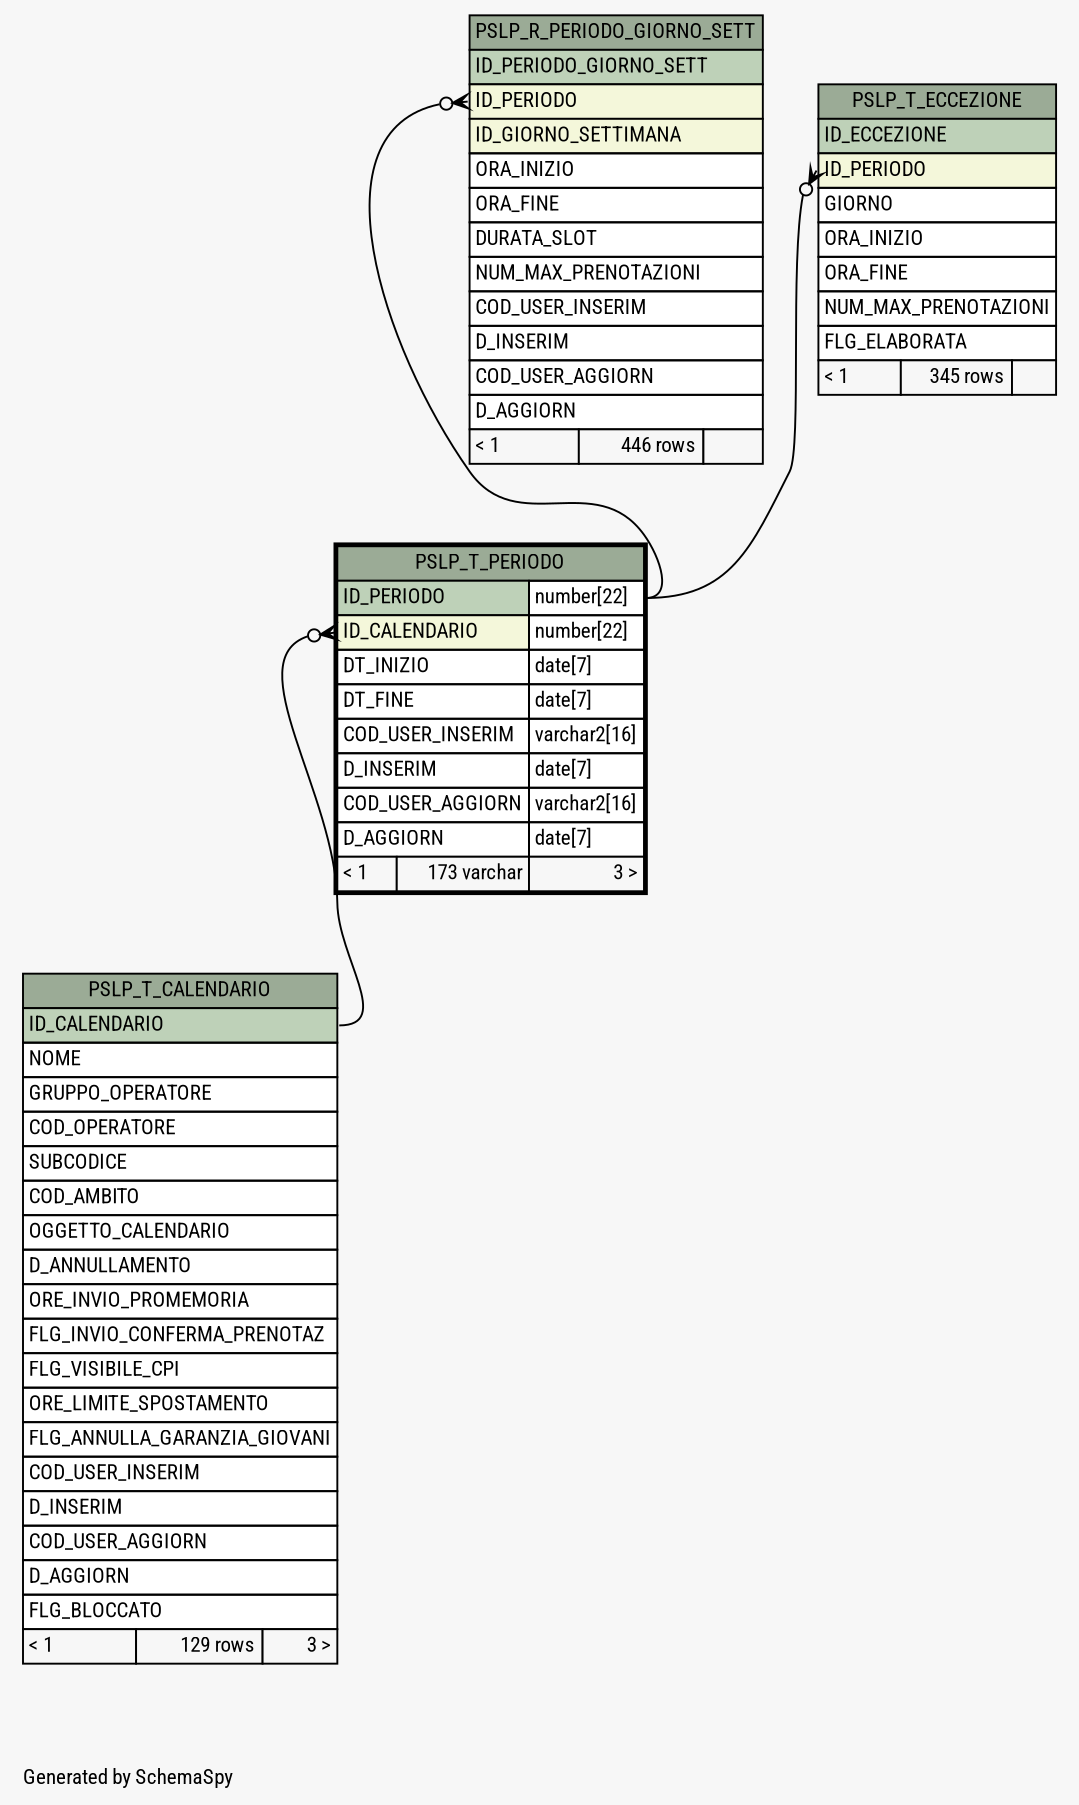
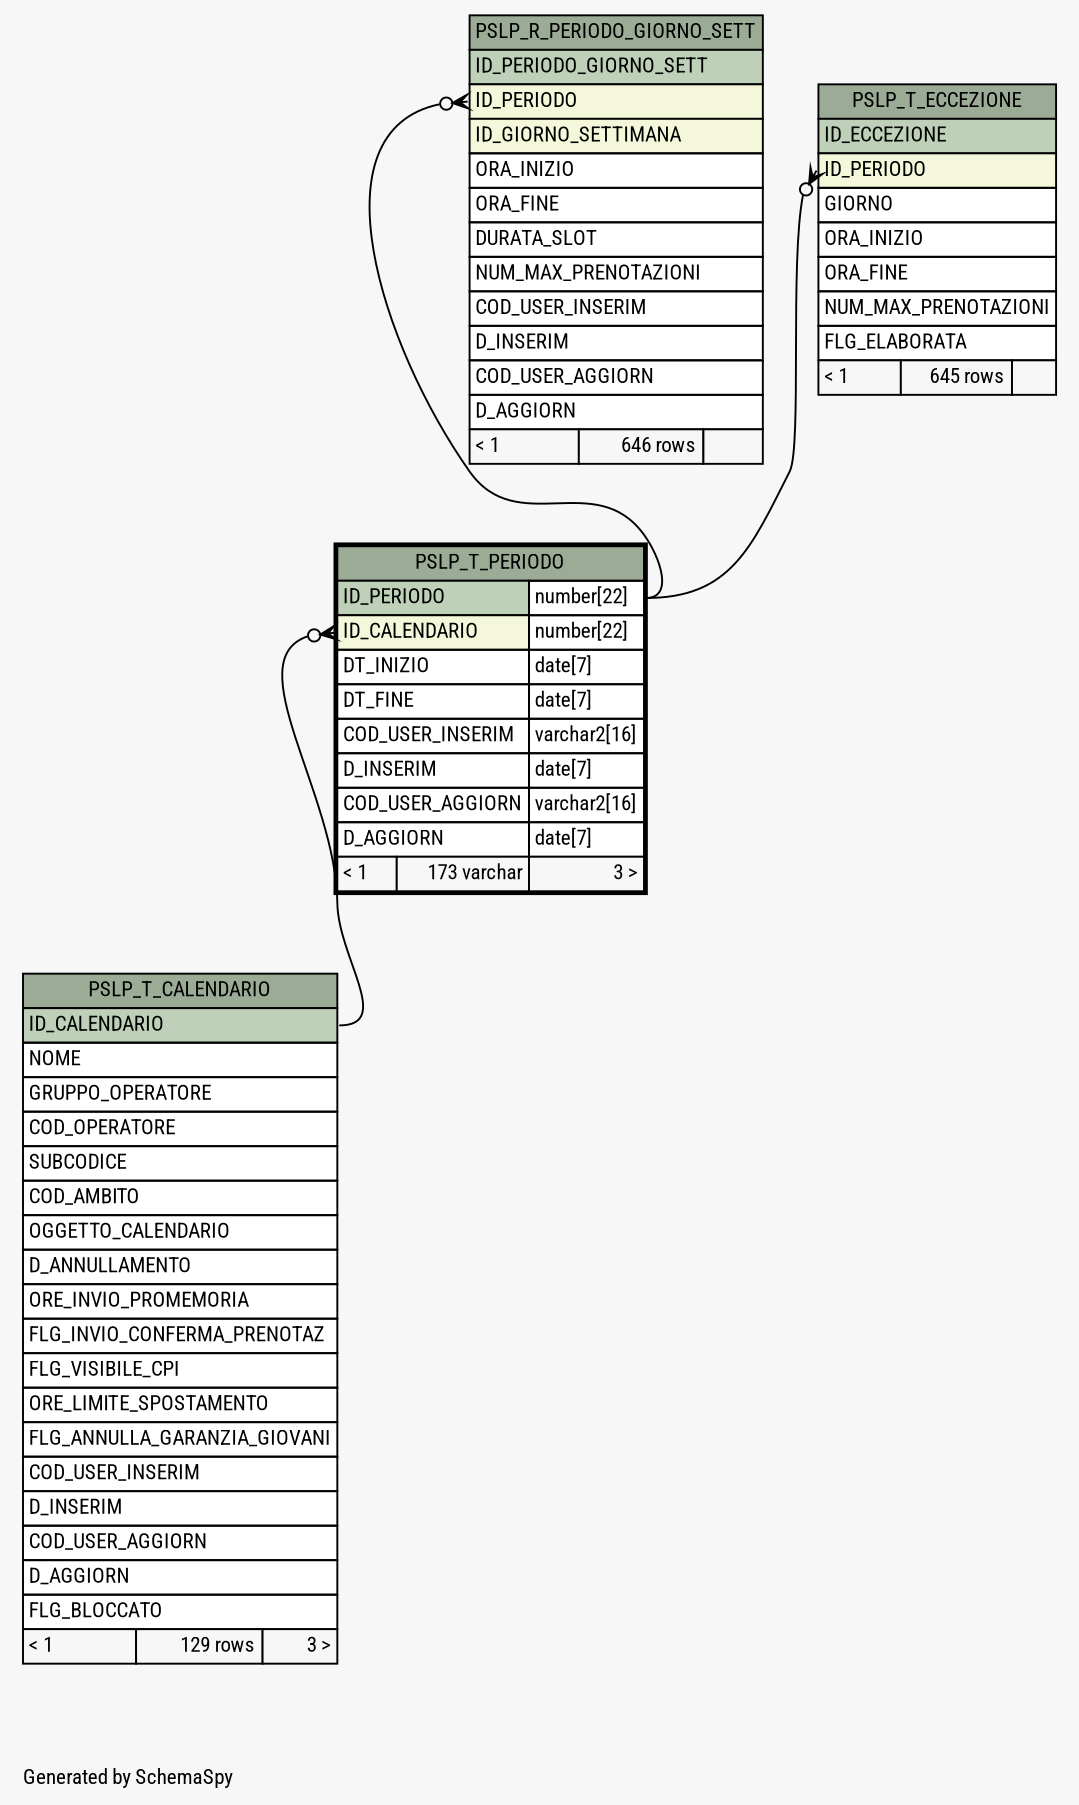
node "PSLP_T_ECCEZIONE": text "345 rows" -> "645 rows"
node "PSLP_R_PERIODO_GIORNO_SETT": text "446 rows" -> "646 rows"
